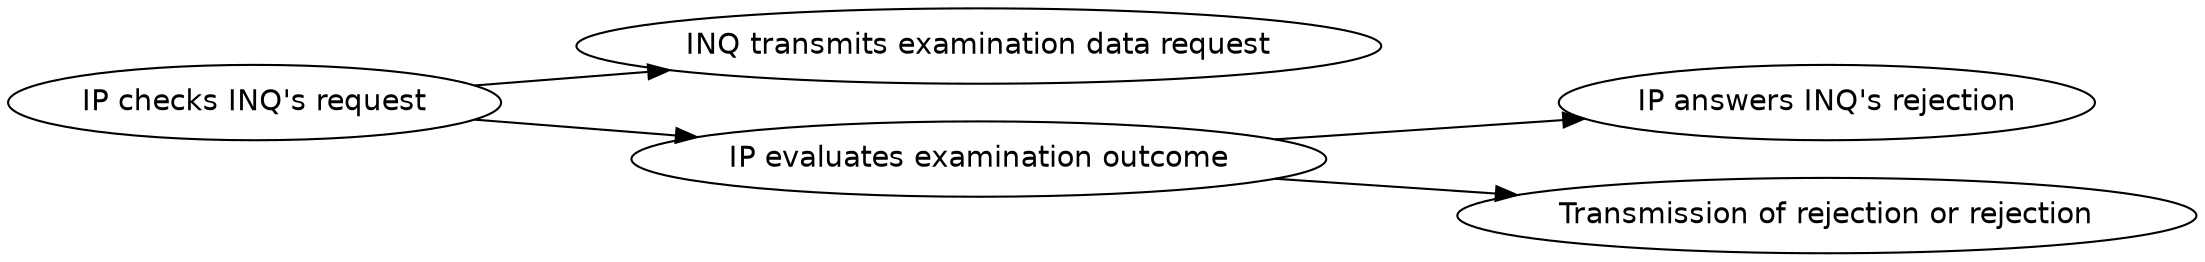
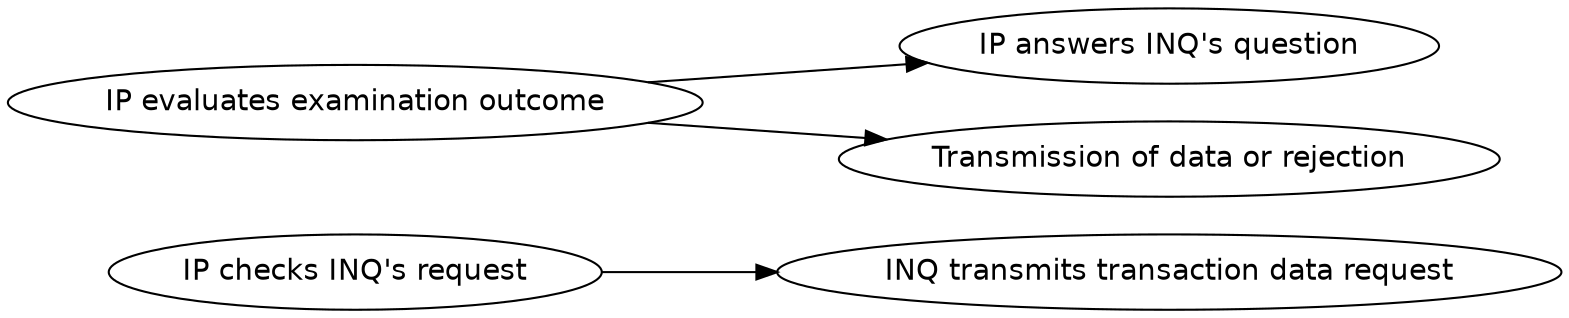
node "INQ transmits examination data request": label "INQ transmits examination data request" -> "INQ transmits transaction data request"
node "IP answers INQ's rejection": label "IP answers INQ's rejection" -> "IP answers INQ's question"
edge "IP checks INQ's request" -> "IP evaluates examination outcome": removed
node "Transmission of rejection or rejection": label "Transmission of rejection or rejection" -> "Transmission of data or rejection"
